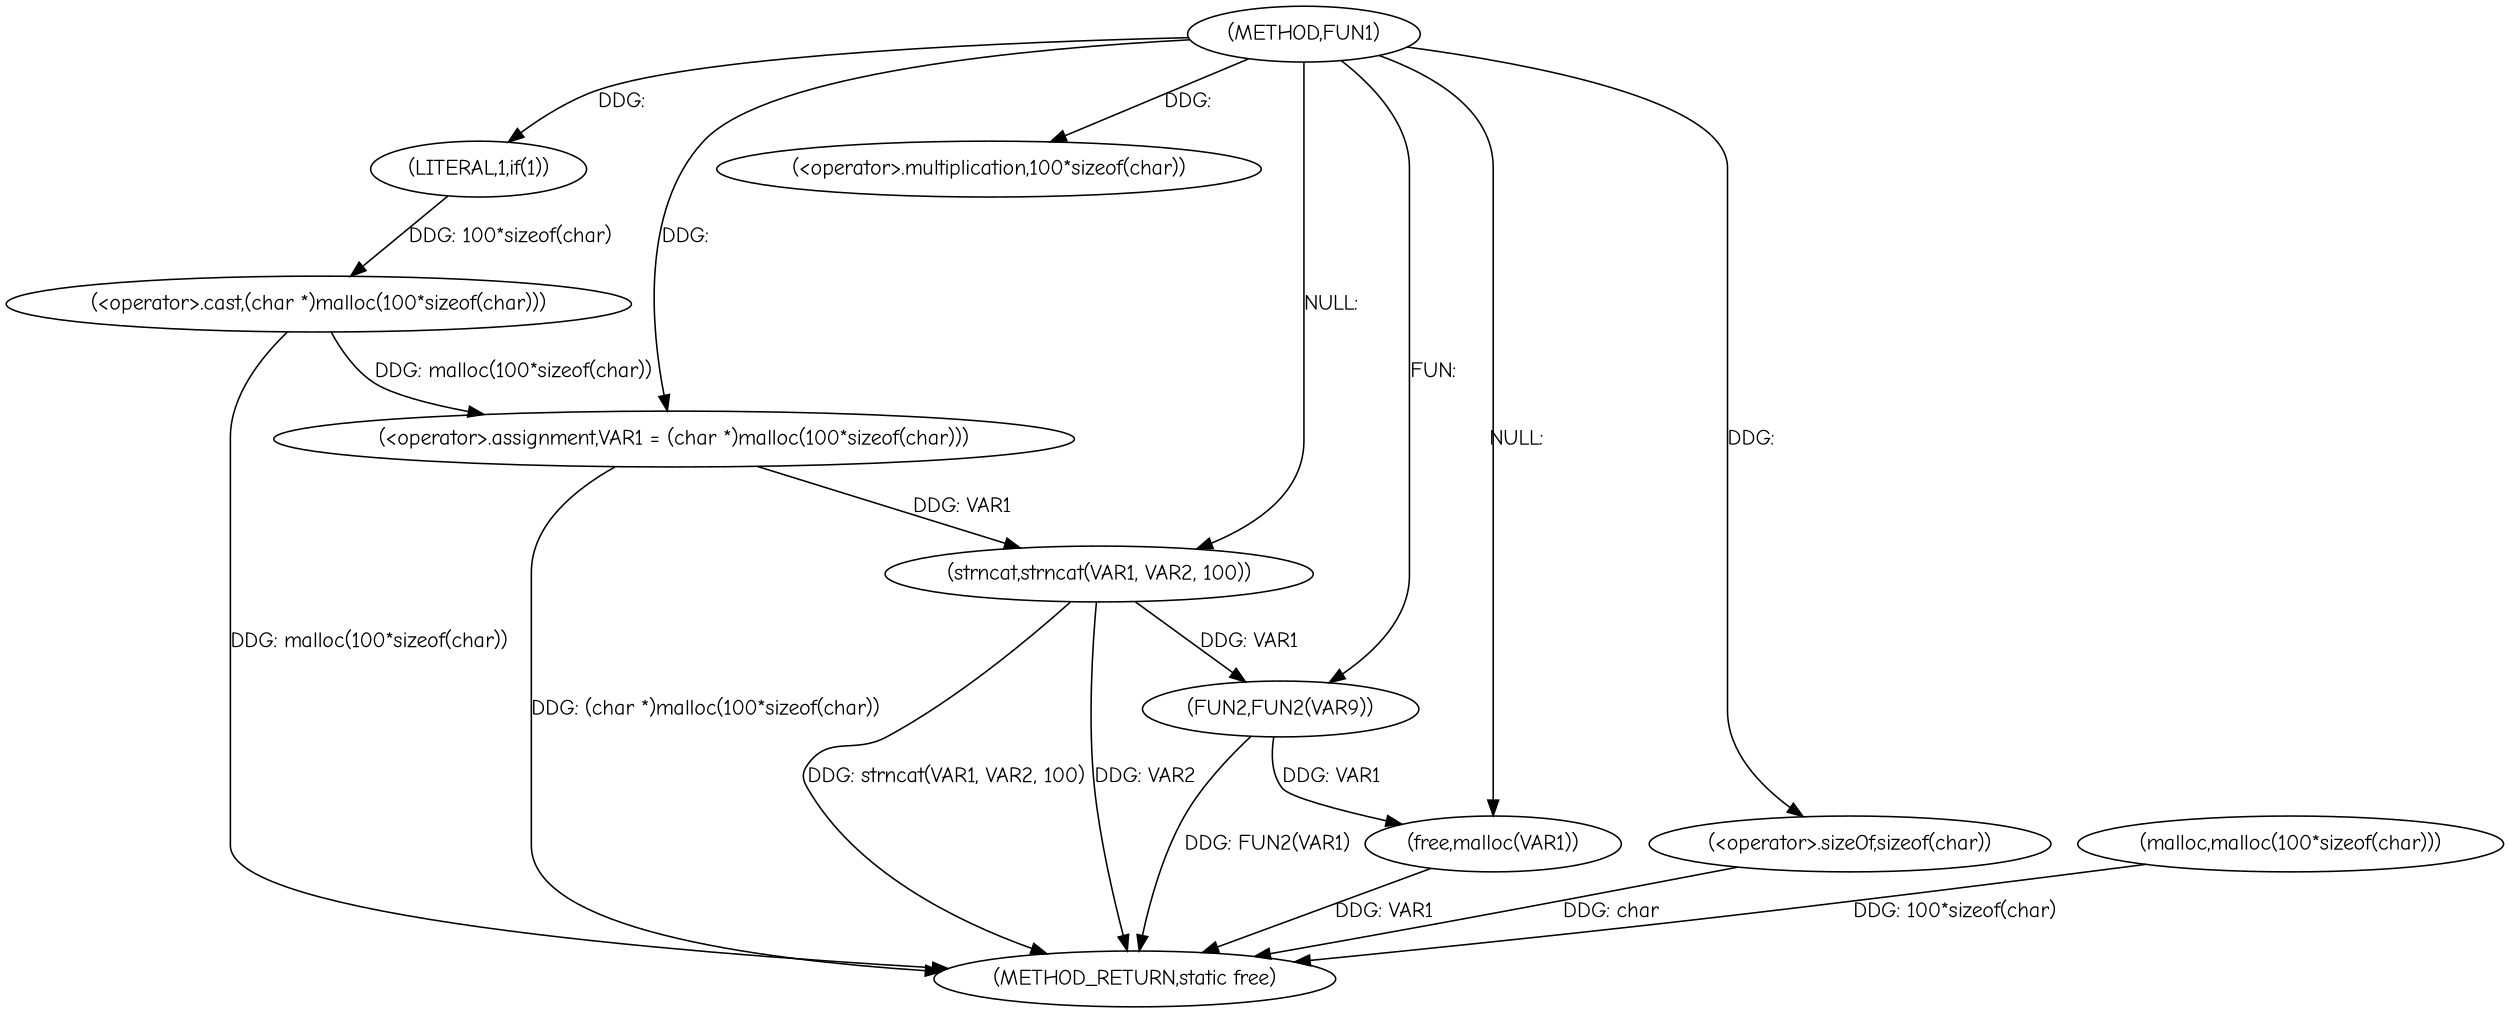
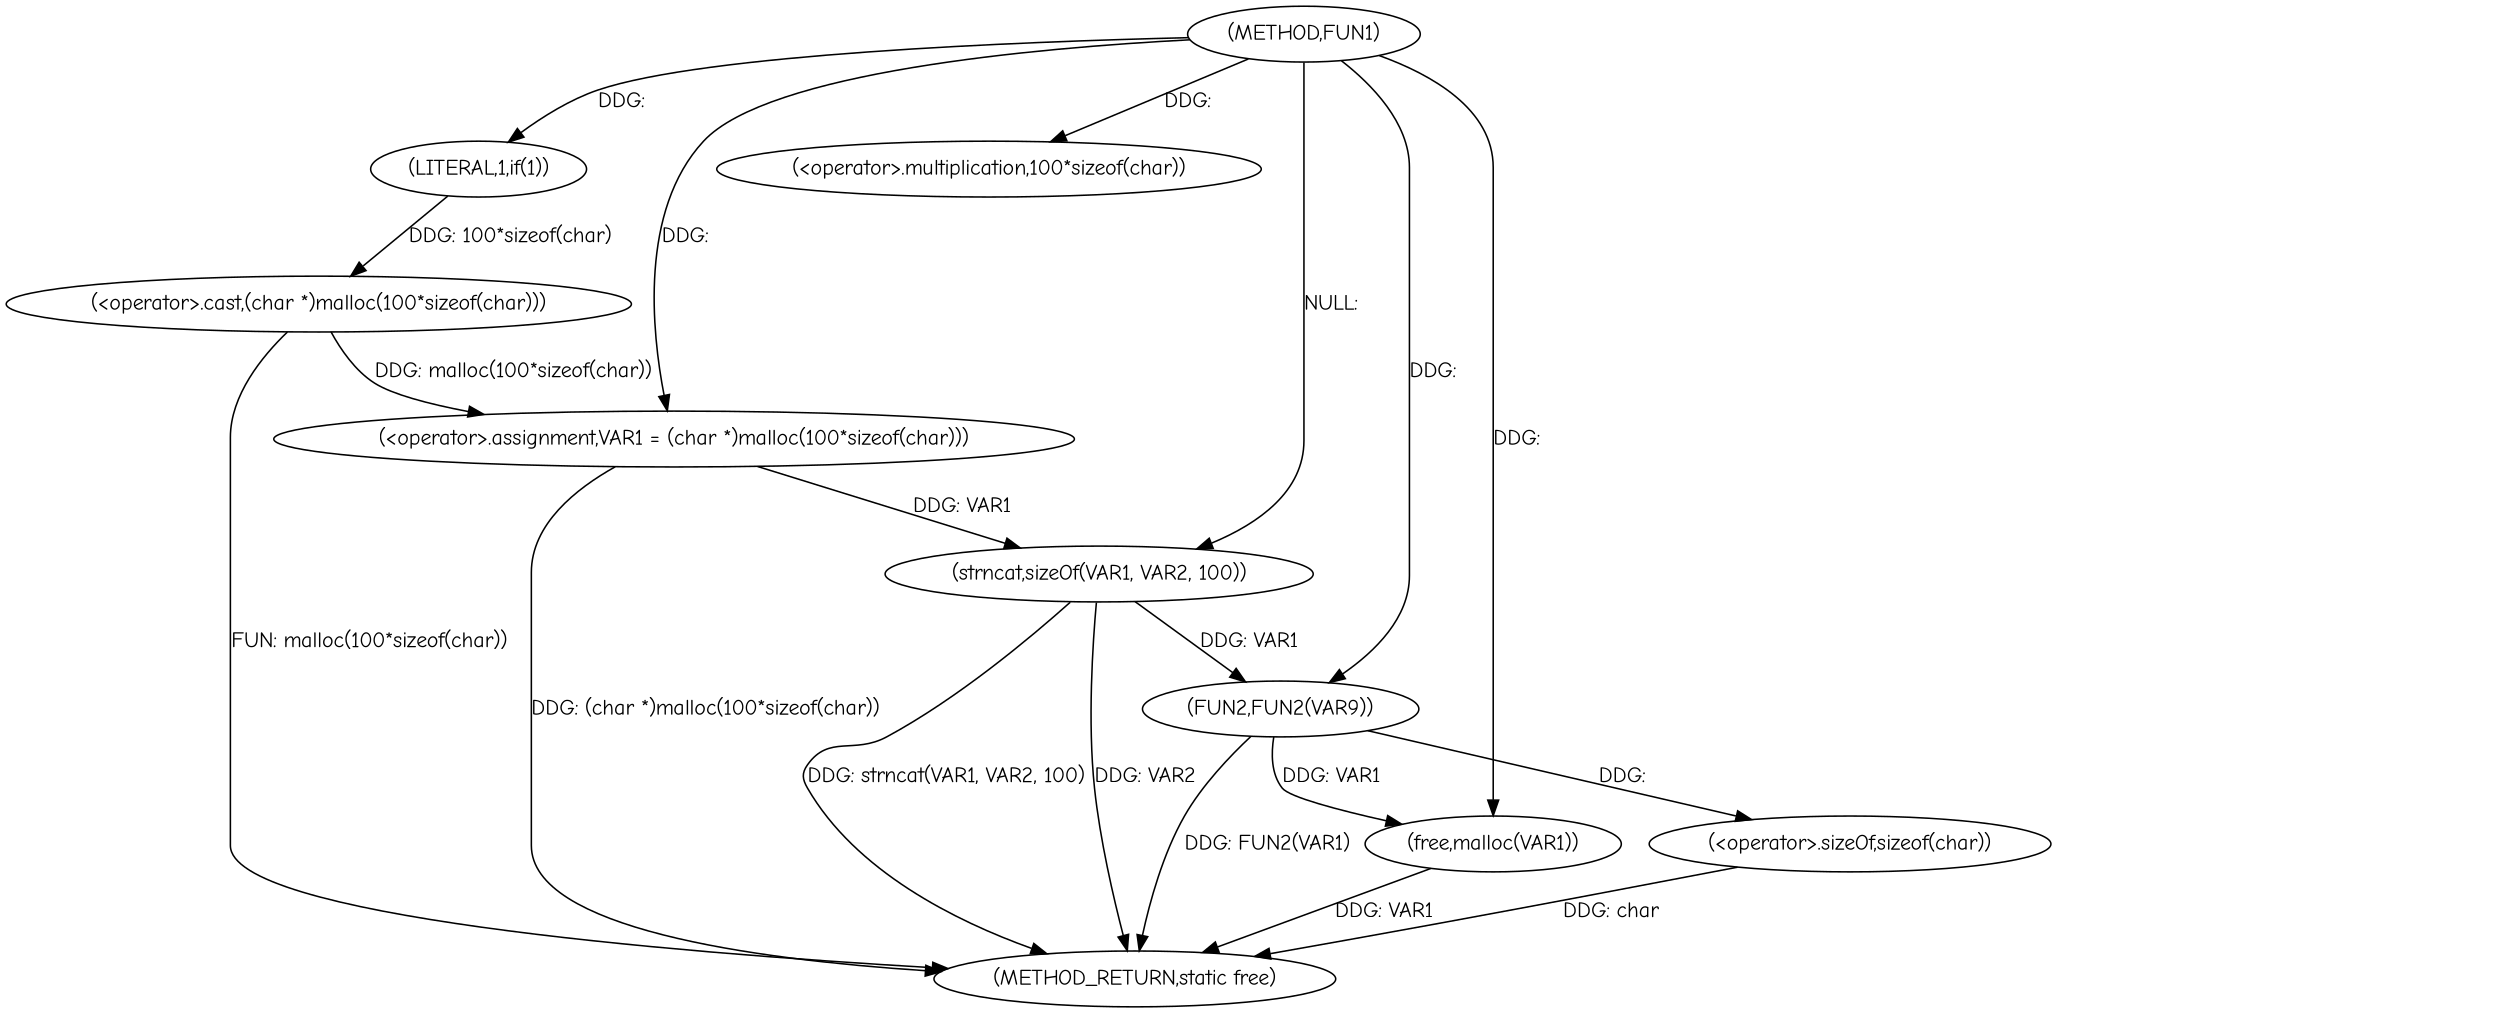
edge "(METHOD,FUN1)" -> "(<operator>.sizeOf,sizeof(char))": now "(FUN2,FUN2(VAR9))" -> "(<operator>.sizeOf,sizeof(char))"
edge "(METHOD,FUN1)" -> "(FUN2,FUN2(VAR9))": label "FUN: " -> "DDG: "
edge "(METHOD,FUN1)" -> "(free,malloc(VAR1))": label "NULL: " -> "DDG: "
node "(strncat,strncat(VAR1, VAR2, 100))": label "(strncat,strncat(VAR1, VAR2, 100))" -> "(strncat,sizeOf(VAR1, VAR2, 100))"
edge "(<operator>.cast,(char *)malloc(100*sizeof(char)))" -> "(METHOD_RETURN,static free)": label "DDG: malloc(100*sizeof(char))" -> "FUN: malloc(100*sizeof(char))"
node "(malloc,malloc(100*sizeof(char)))": removed
